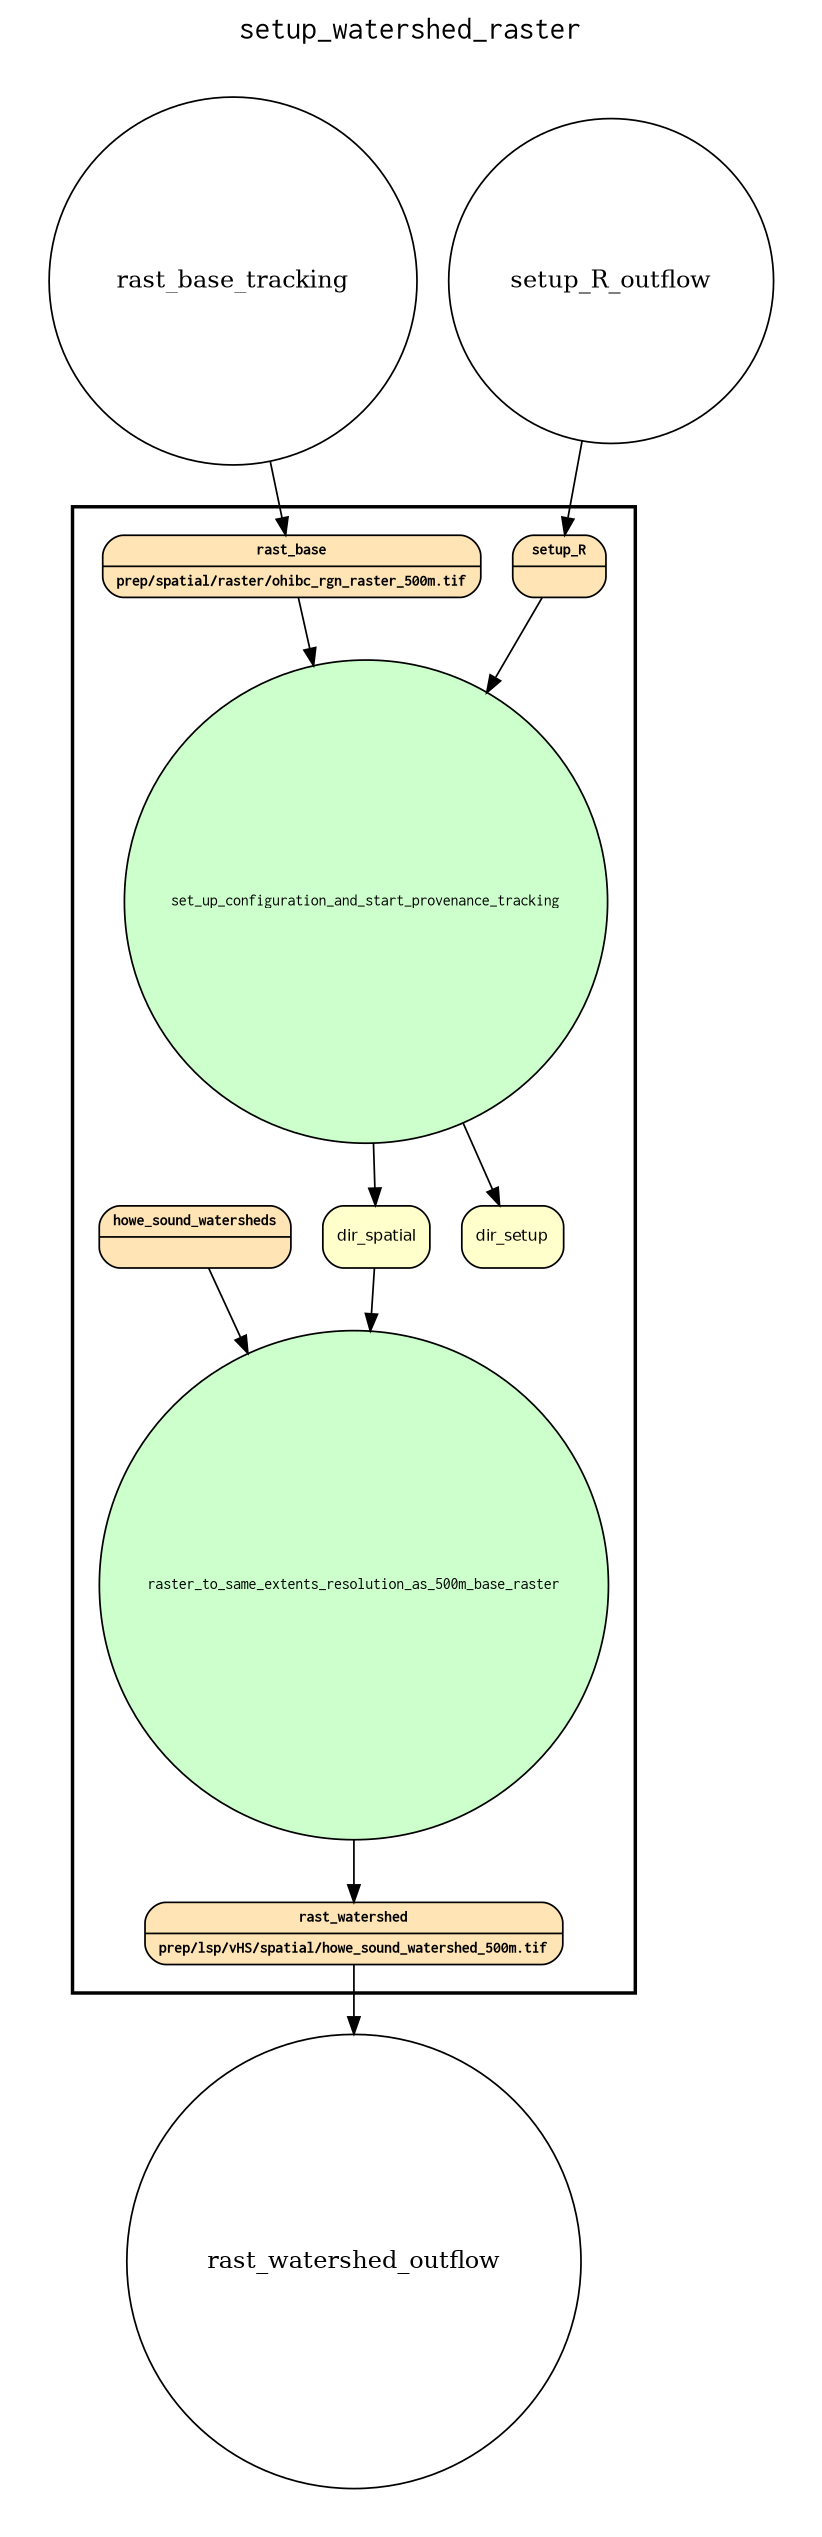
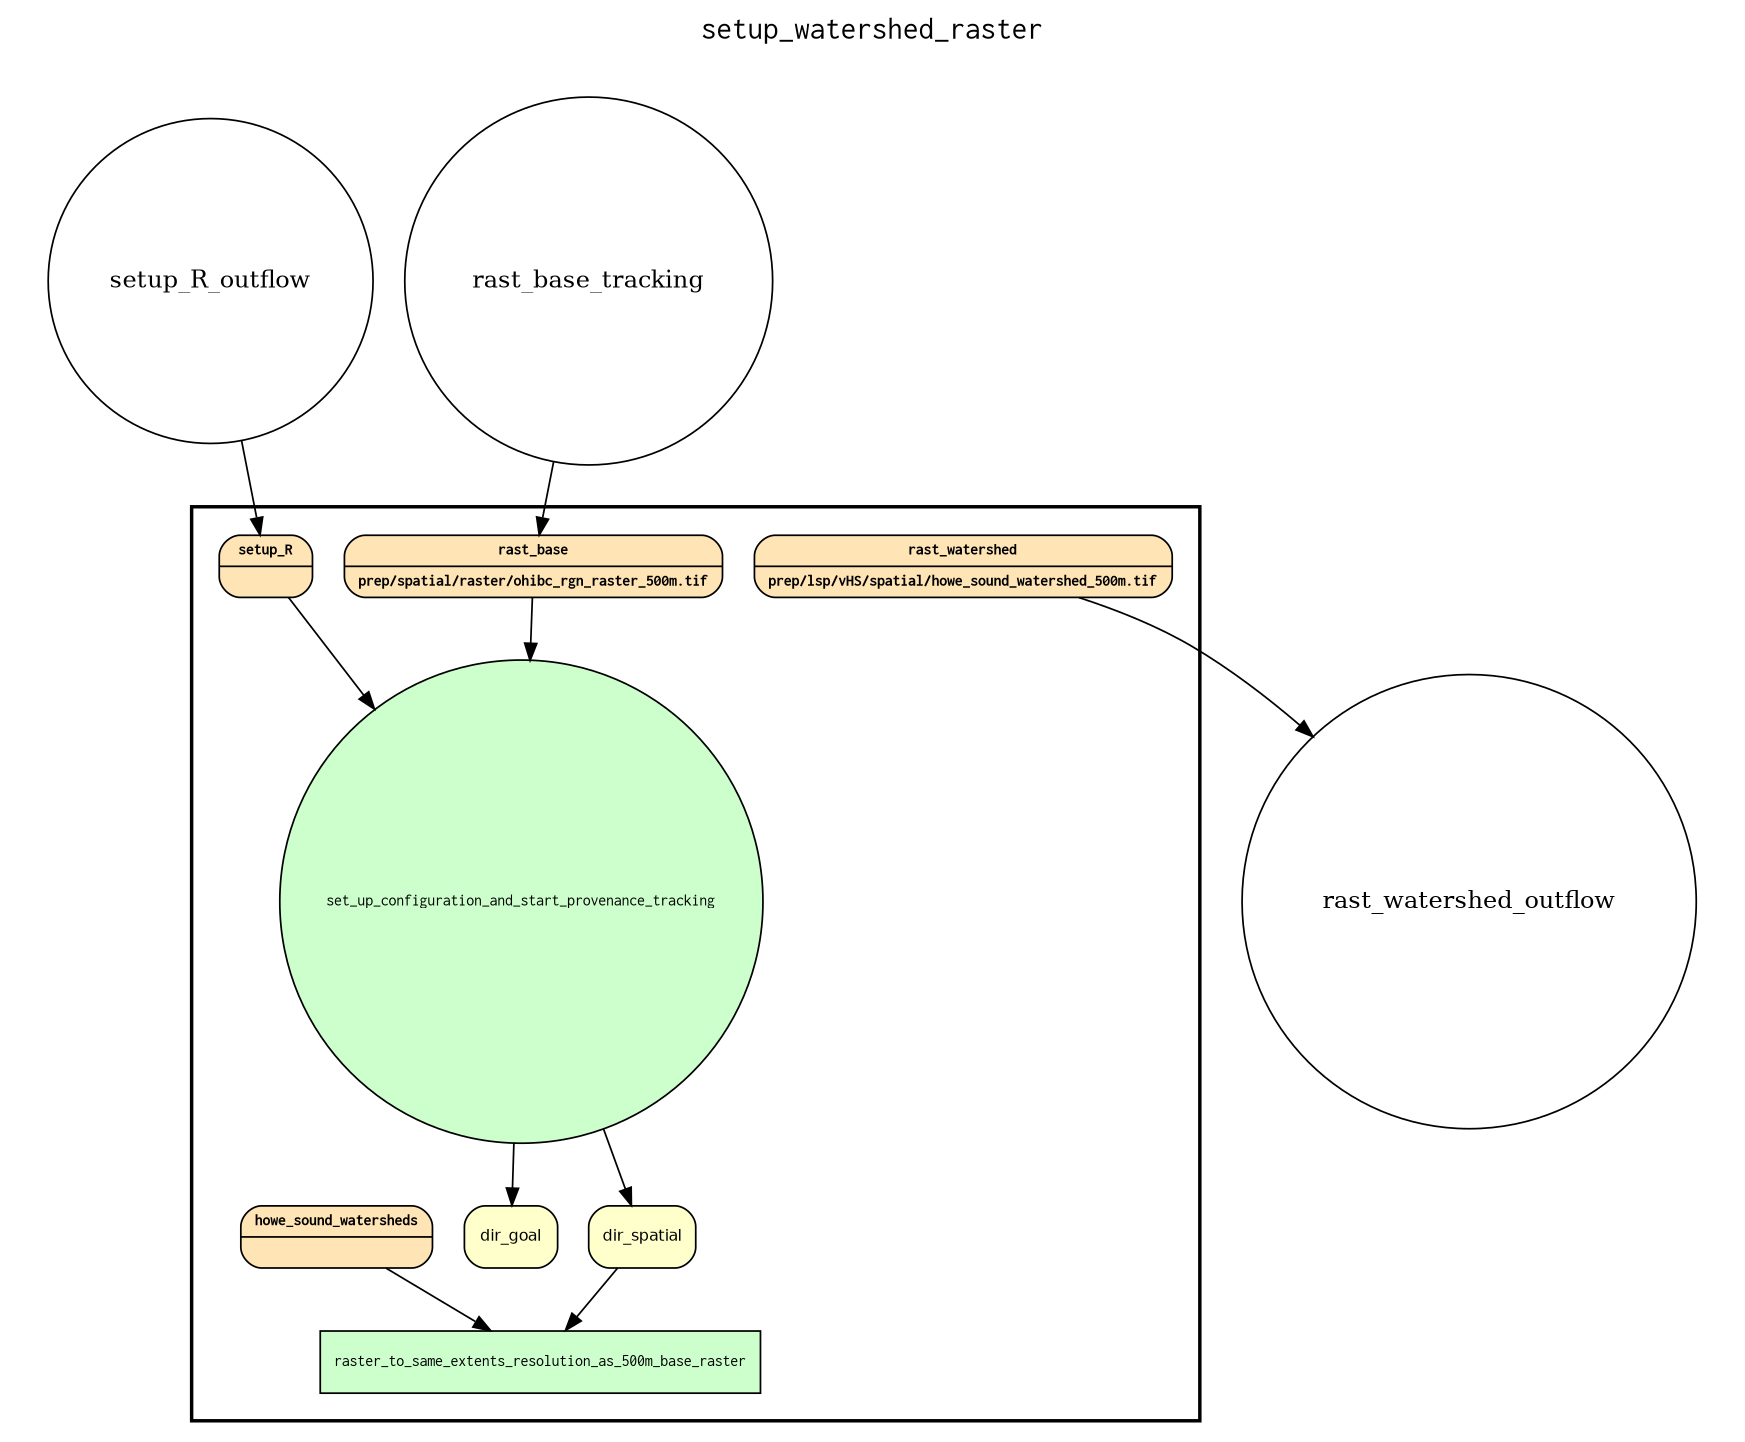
node "dir_setup": label "dir_setup" -> "dir_goal"
node "raster_to_same_extents_resolution_as_500m_base_raster": shape circle -> box
edge "raster_to_same_extents_resolution_as_500m_base_raster" -> "rast_watershed": removed
